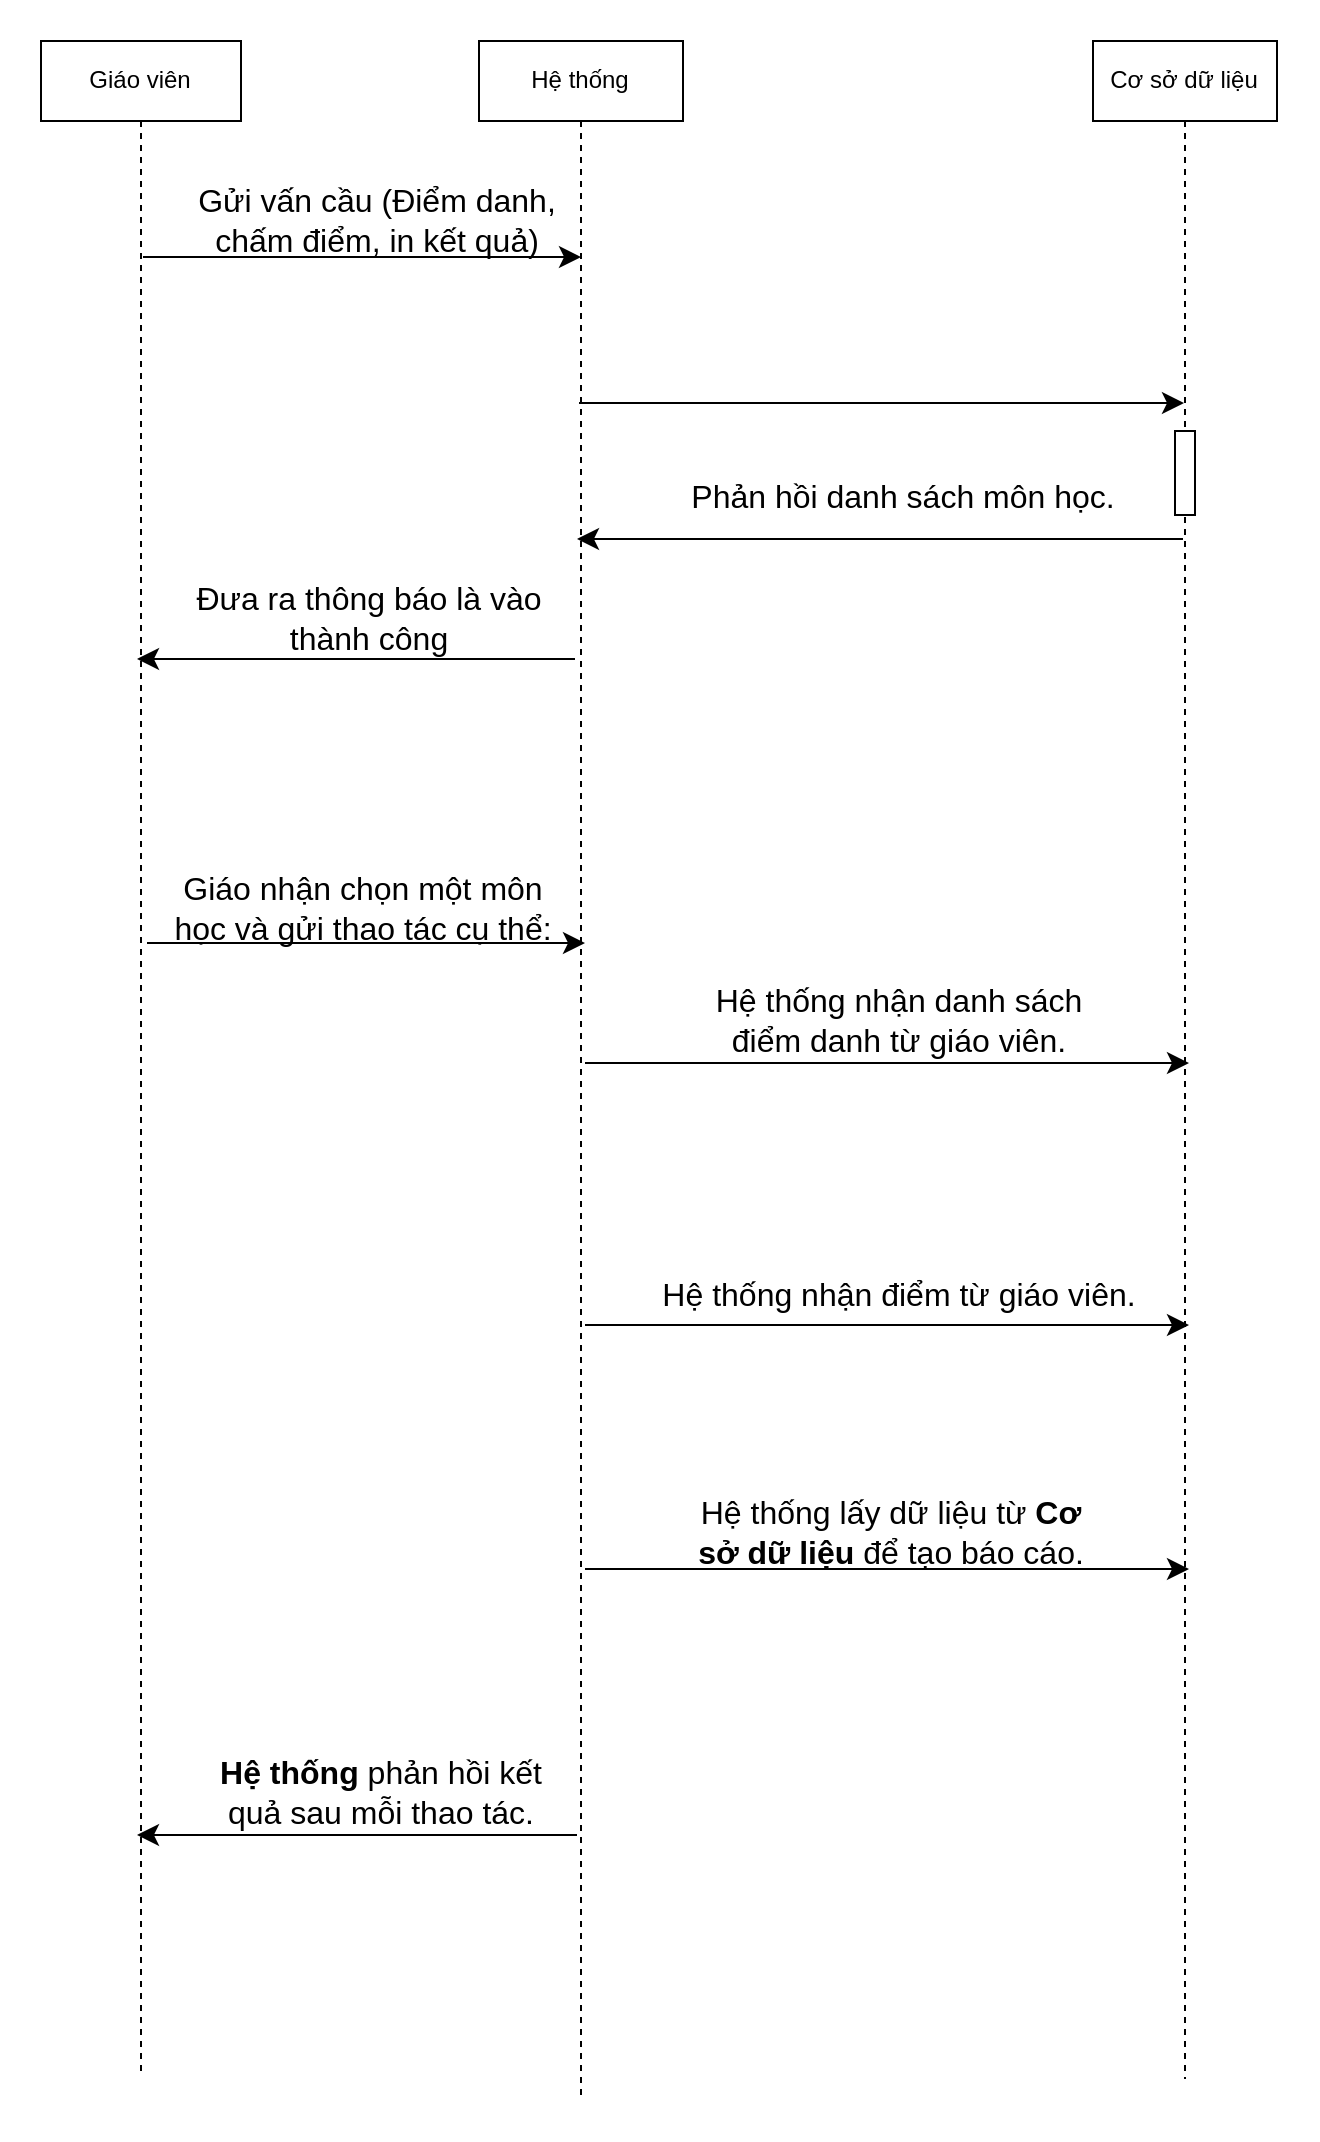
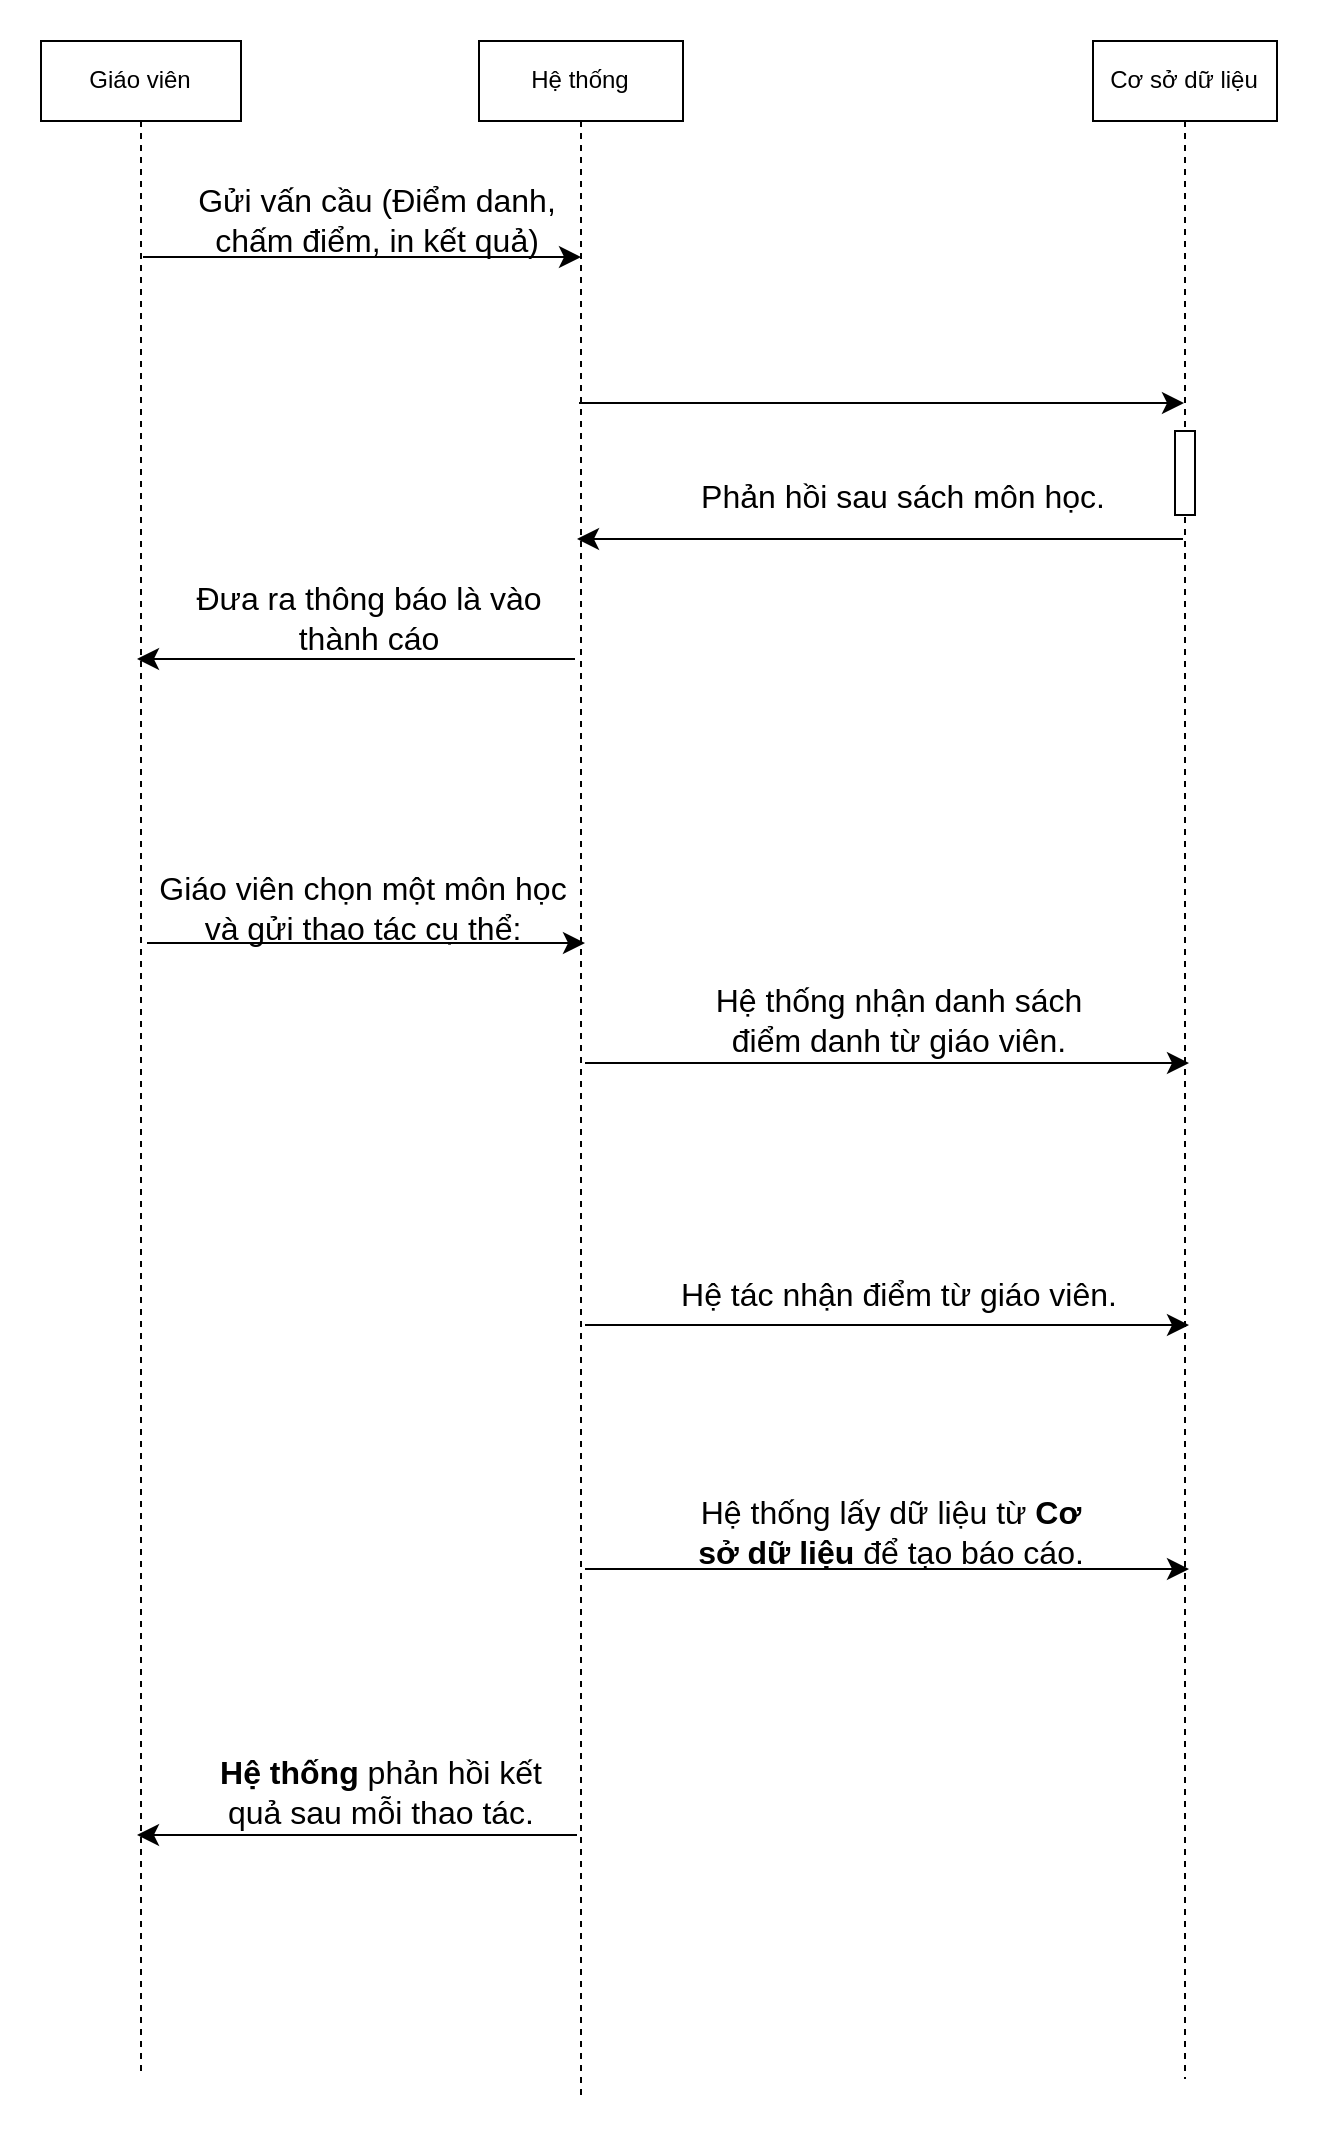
node "Phản hồi danh sách môn học.": label "Phản hồi danh sách môn học." -> "Phản hồi sau sách môn học."
node "Đưa ra thông báo là vào thành công": label "Đưa ra thông báo là vào thành công" -> "Đưa ra thông báo là vào thành cáo"
node "Giáo nhận chọn một môn học và gửi thao tác cụ thể:": label "Giáo nhận chọn một môn học và gửi thao tác cụ thể:" -> "Giáo viên chọn một môn học và gửi thao tác cụ thể:"
node "Hệ thống nhận điểm từ giáo viên.": label "Hệ thống nhận điểm từ giáo viên." -> "Hệ tác nhận điểm từ giáo viên."
